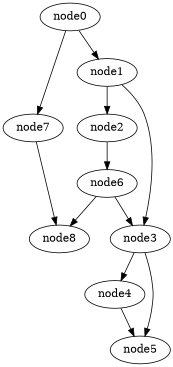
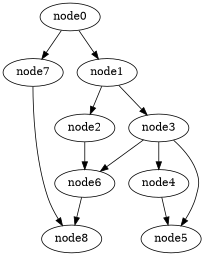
edge "node6" -> "node3": reversed
